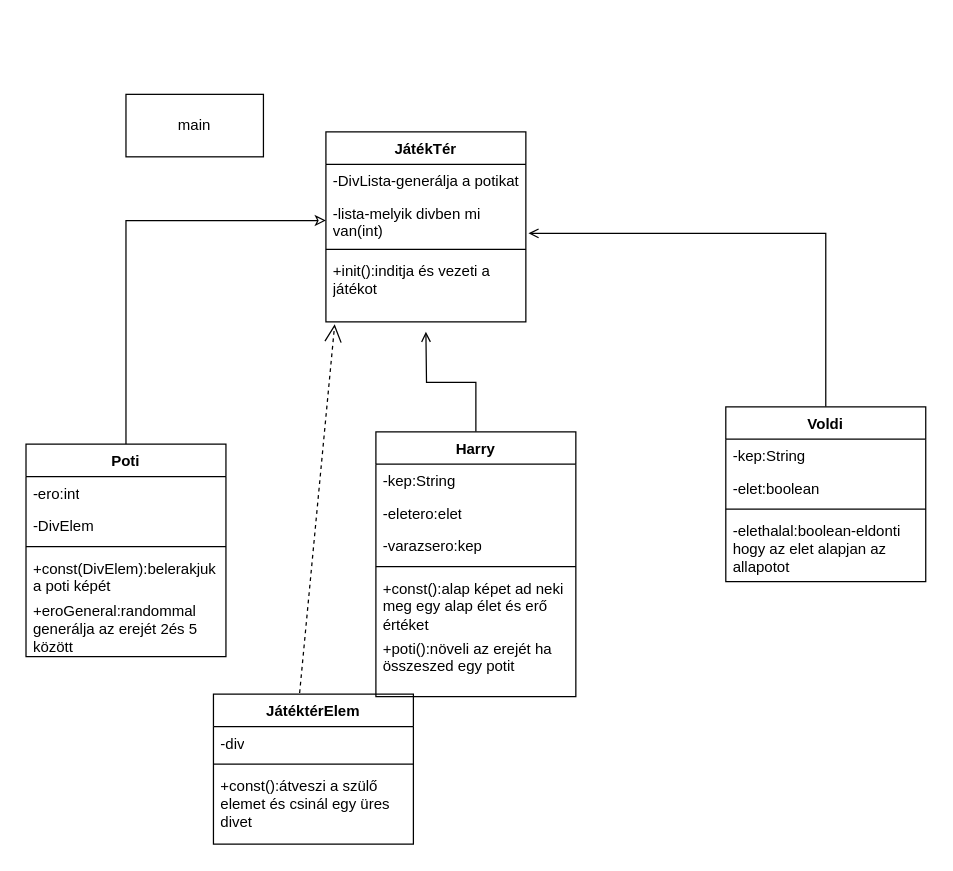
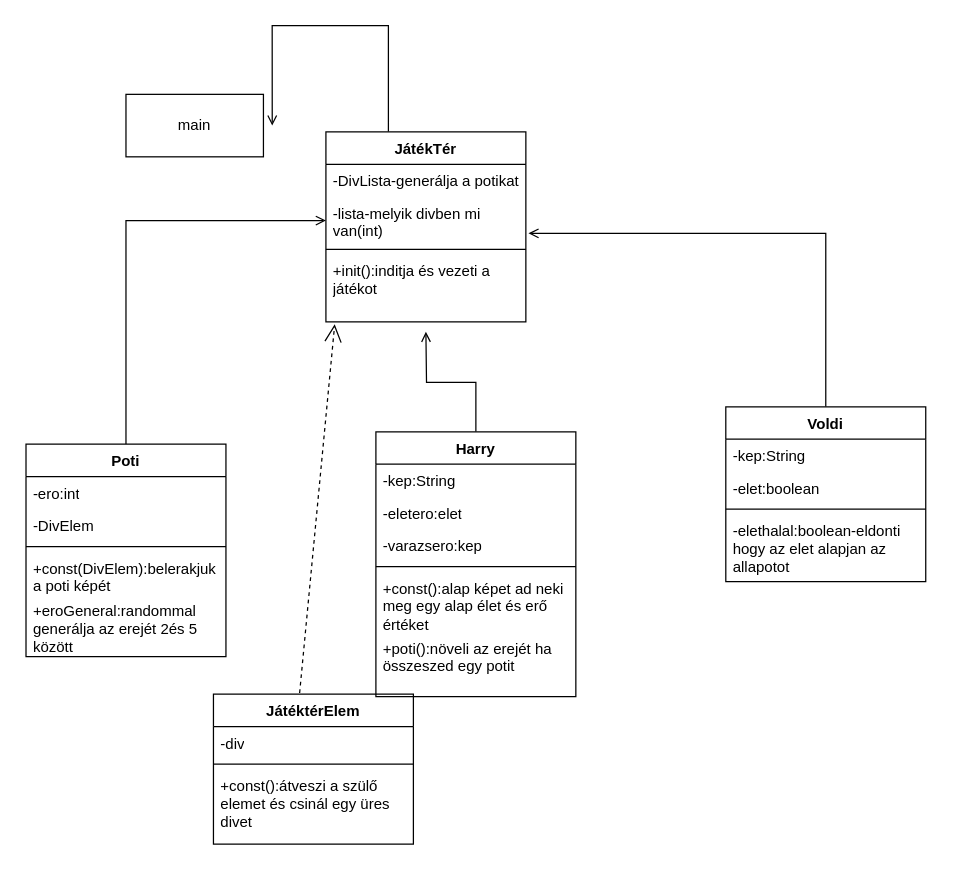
edge "JátékTér" -> "main": added
edge "Poti" -> "-lista-melyik divben mi van(int)": arrowhead classic -> open
